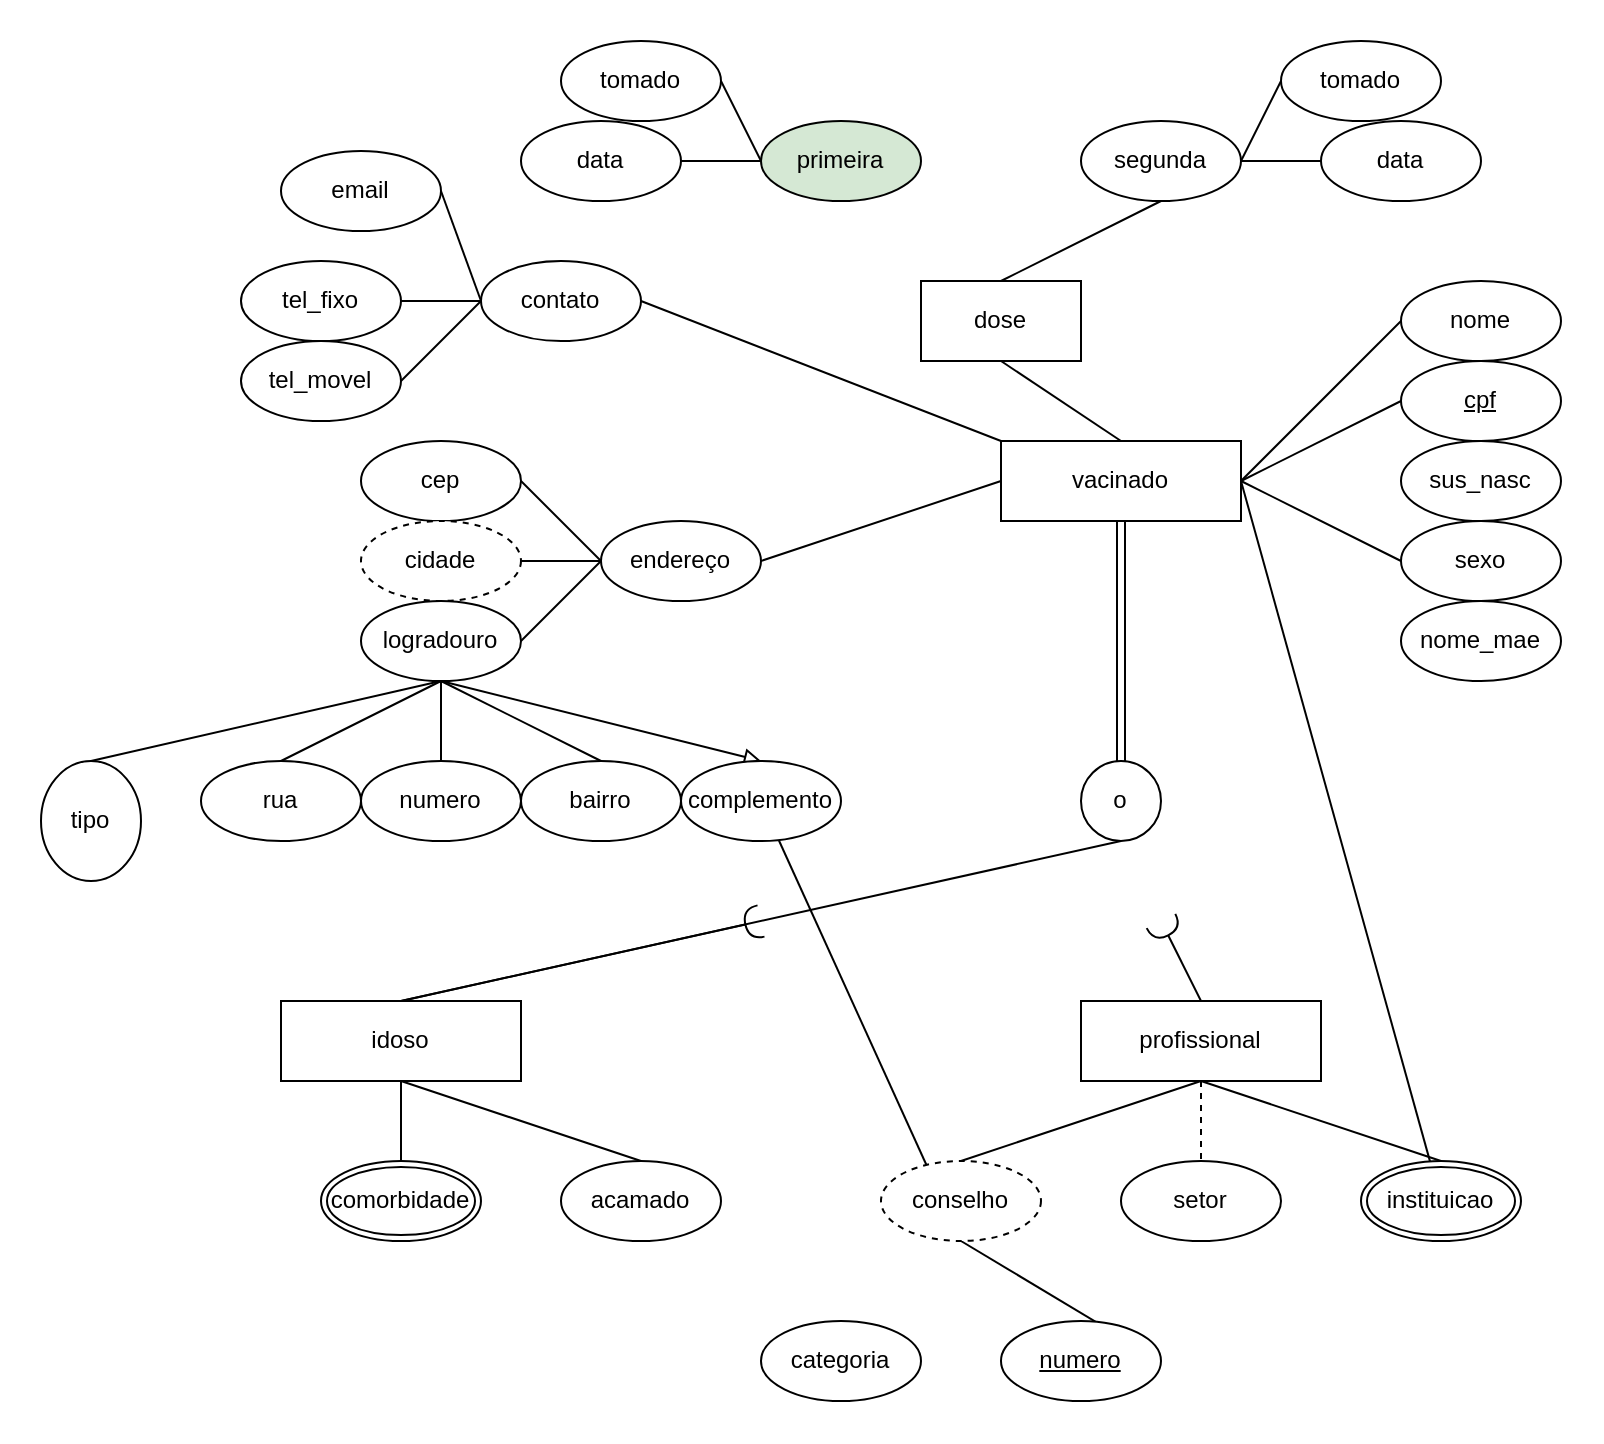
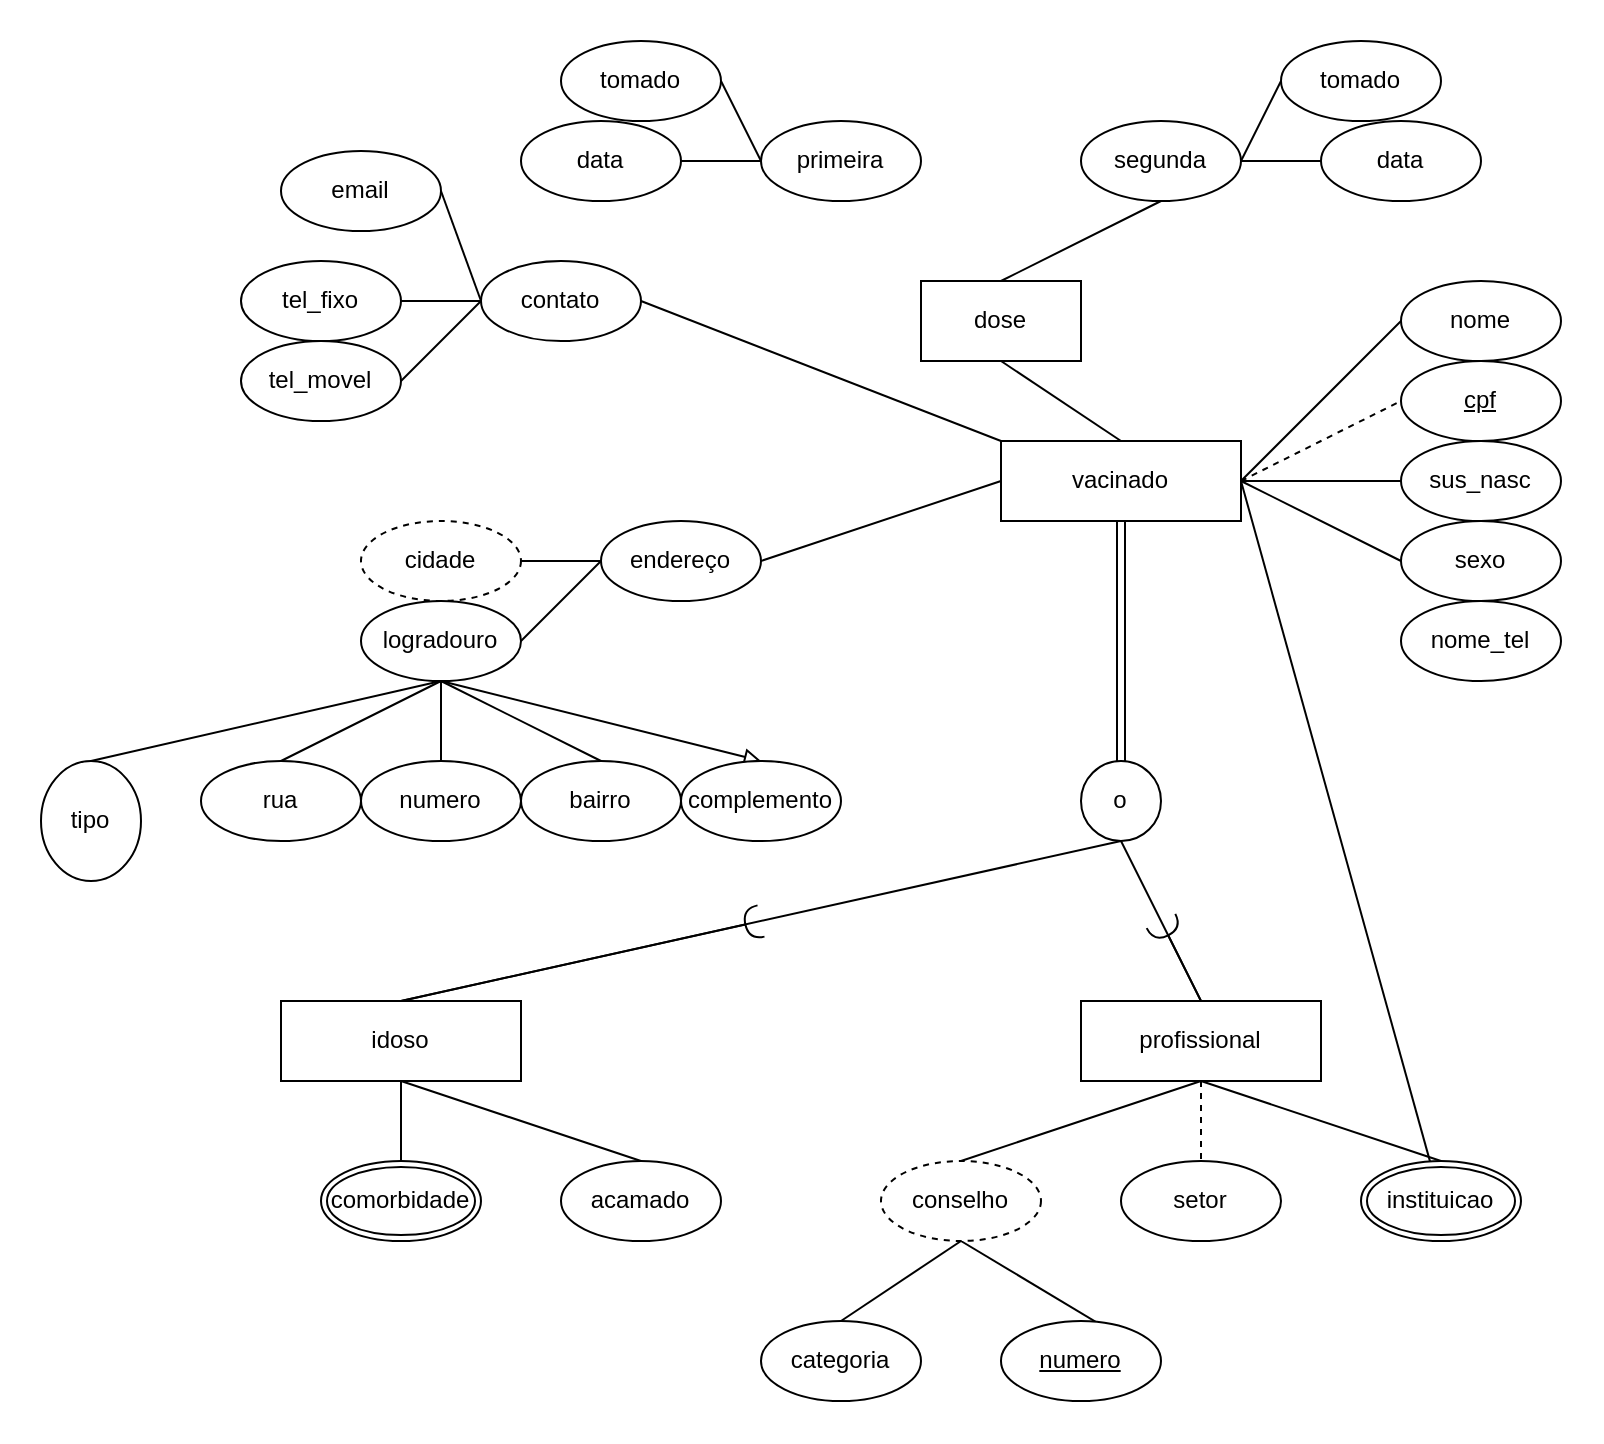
node "primeira": fillcolor #d5e8d4 -> #ffffff
edge "cpf" -- "vacinado": style solid -> dashed
node "cep": removed
edge "vacinado" -- "sus_nasc": added
edge "cep" -- "endereço": removed
node "nome_mae": label "nome_mae" -> "nome_tel"
edge "o" -- "profissional": added
edge "complemento" -- "conselho": now "categoria" -- "conselho"
